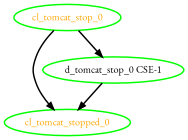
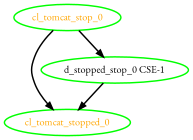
node "d_tomcat_stop_0 CSE-1": label "d_tomcat_stop_0 CSE-1" -> "d_stopped_stop_0 CSE-1"
